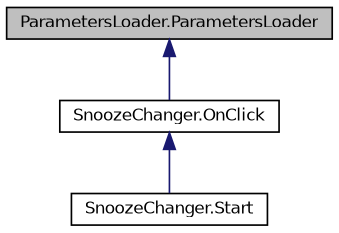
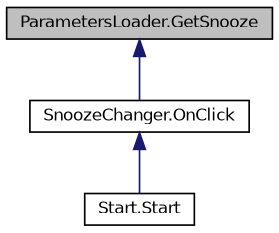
node "ParametersLoader.ParametersLoader": label "ParametersLoader.ParametersLoader" -> "ParametersLoader.GetSnooze"
node "SnoozeChanger.Start": label "SnoozeChanger.Start" -> "Start.Start"
